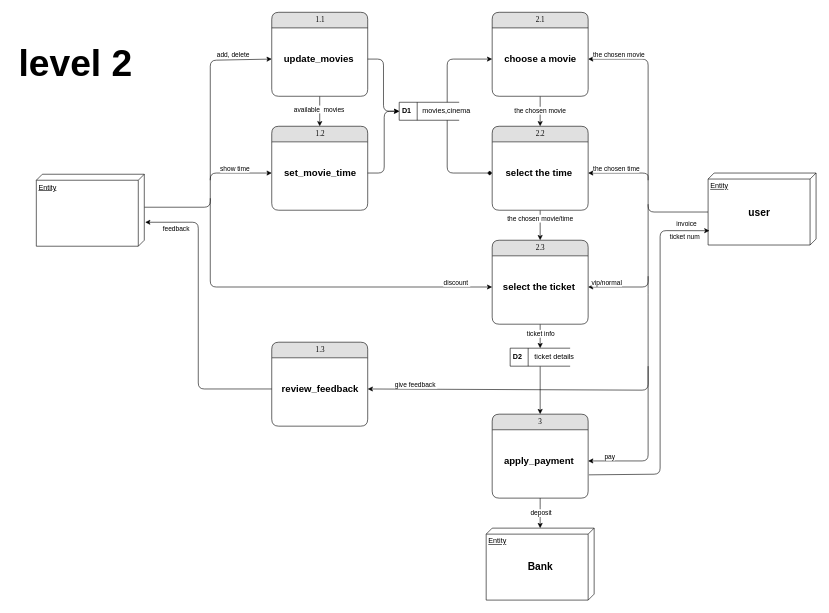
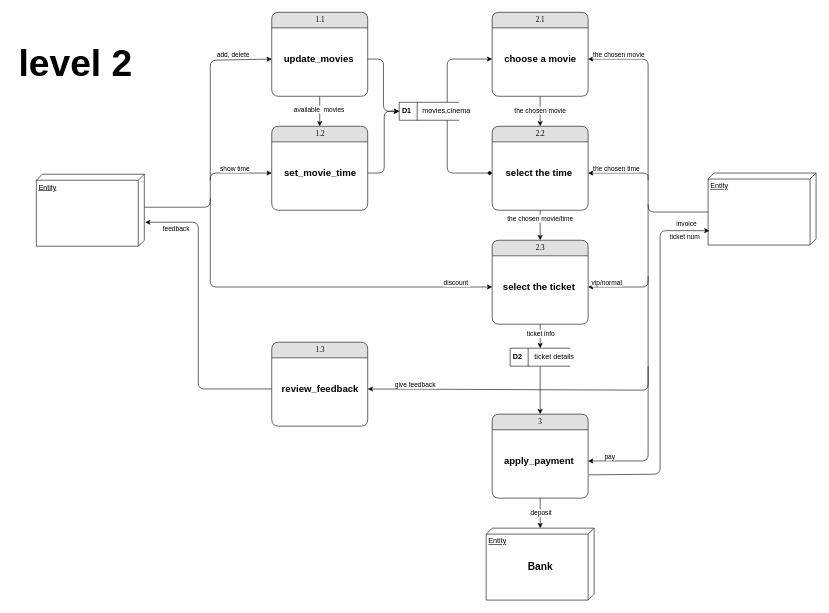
node "user": removed
